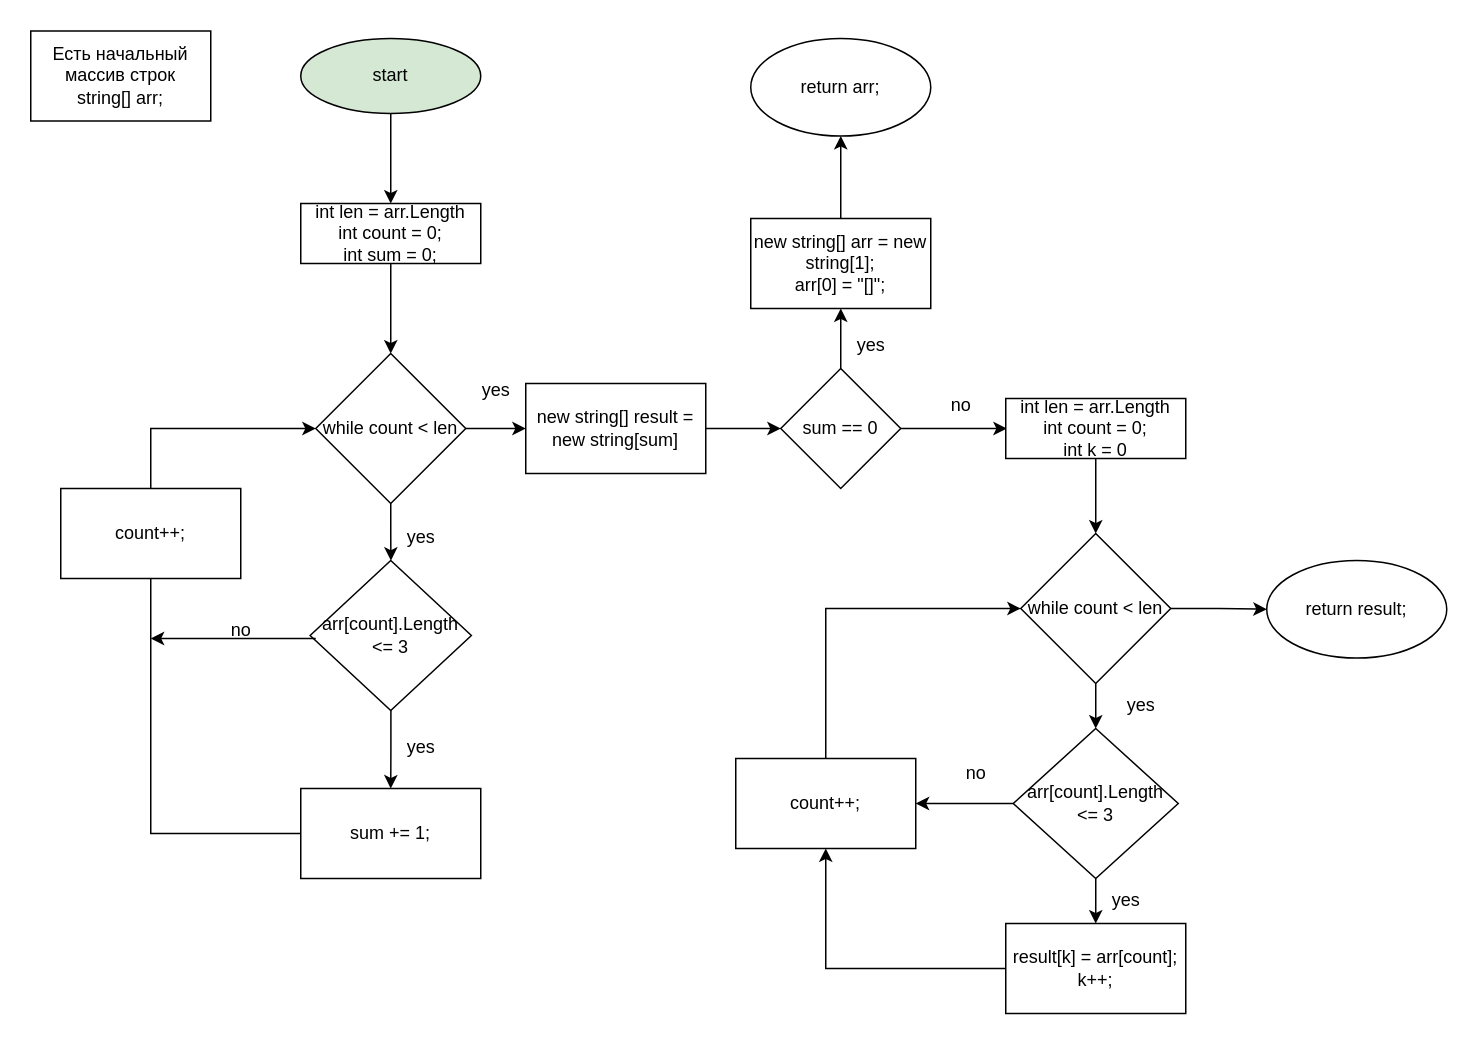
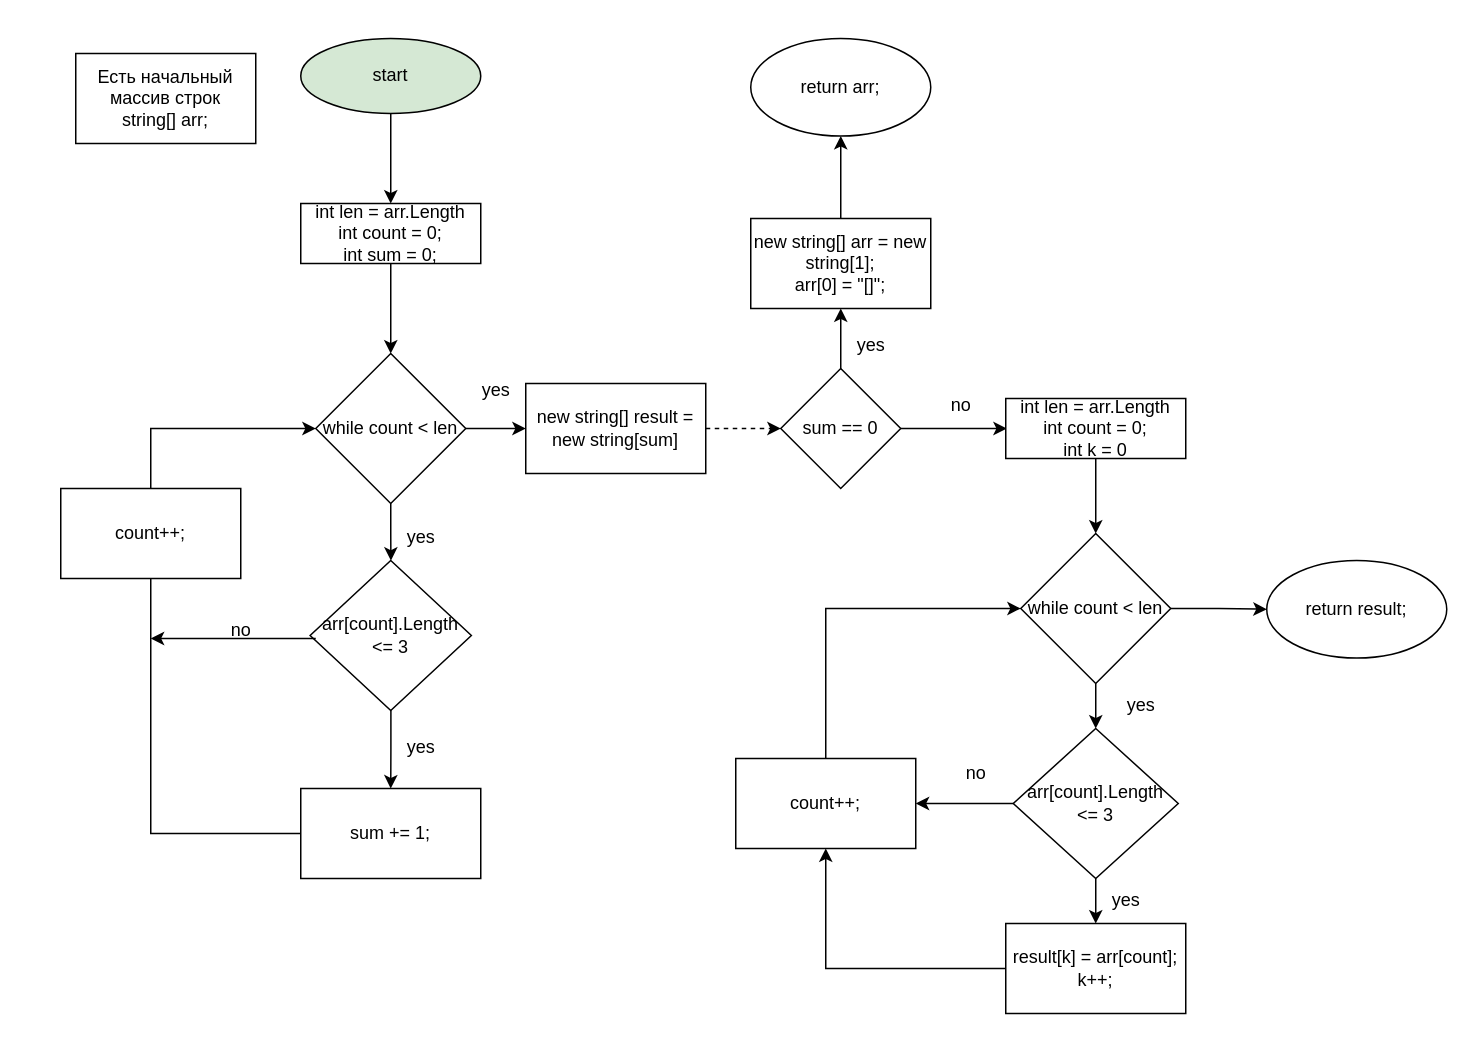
node "Есть начальный массив строк string[] arr;": moved (121, 76) -> (166, 98)
edge "new string[] result = new string[sum]" -> "sum == 0": style solid -> dashed
